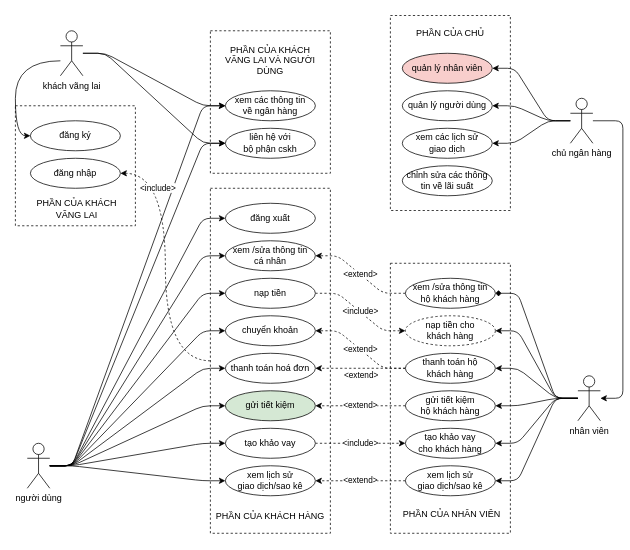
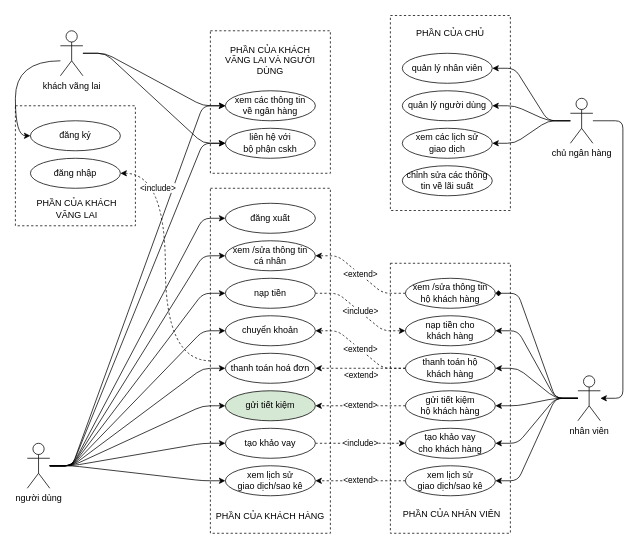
node "quản lý nhân viên": fillcolor #f8cecc -> #ffffff
node "nạp tiền cho khách hàng": style dashed -> solid
